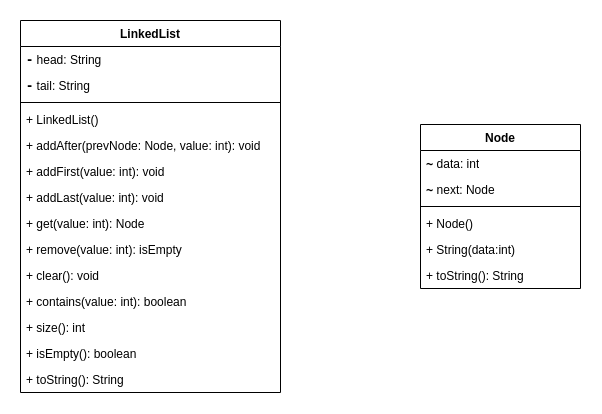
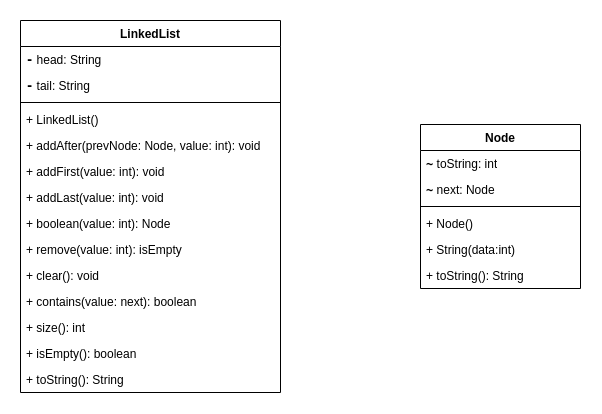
node "~ data: int": label "~ data: int" -> "~ toString: int"
node "+ get(value: int): Node": label "+ get(value: int): Node" -> "+ boolean(value: int): Node"
node "+ contains(value: int): boolean": label "+ contains(value: int): boolean" -> "+ contains(value: next): boolean"
